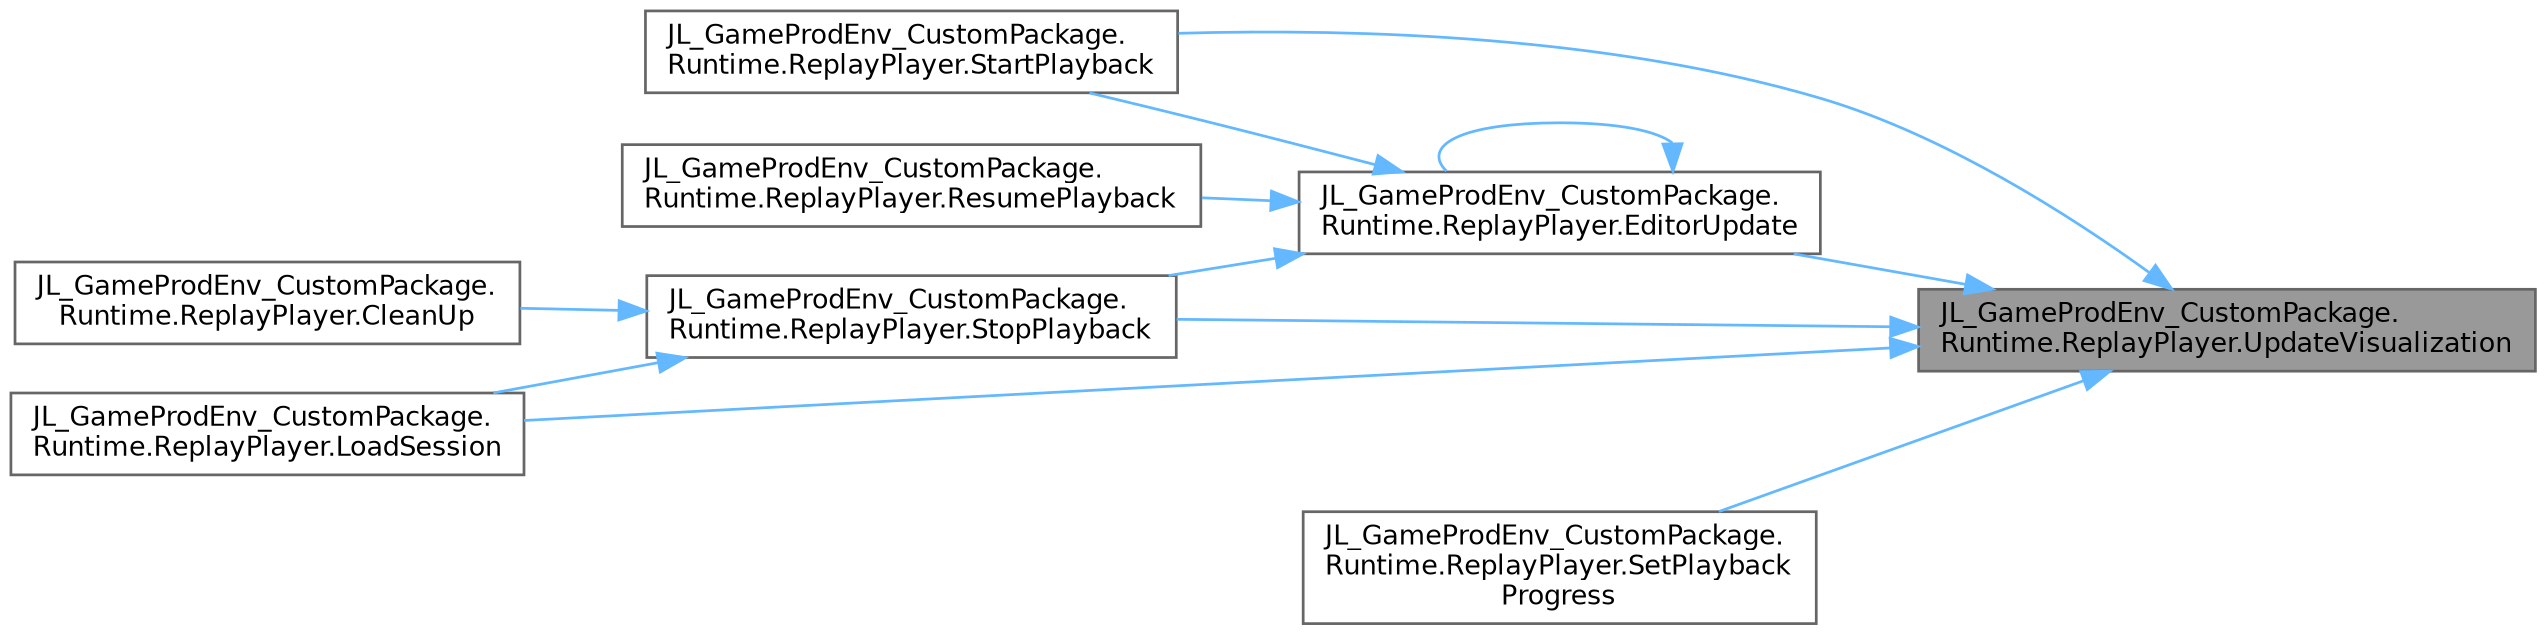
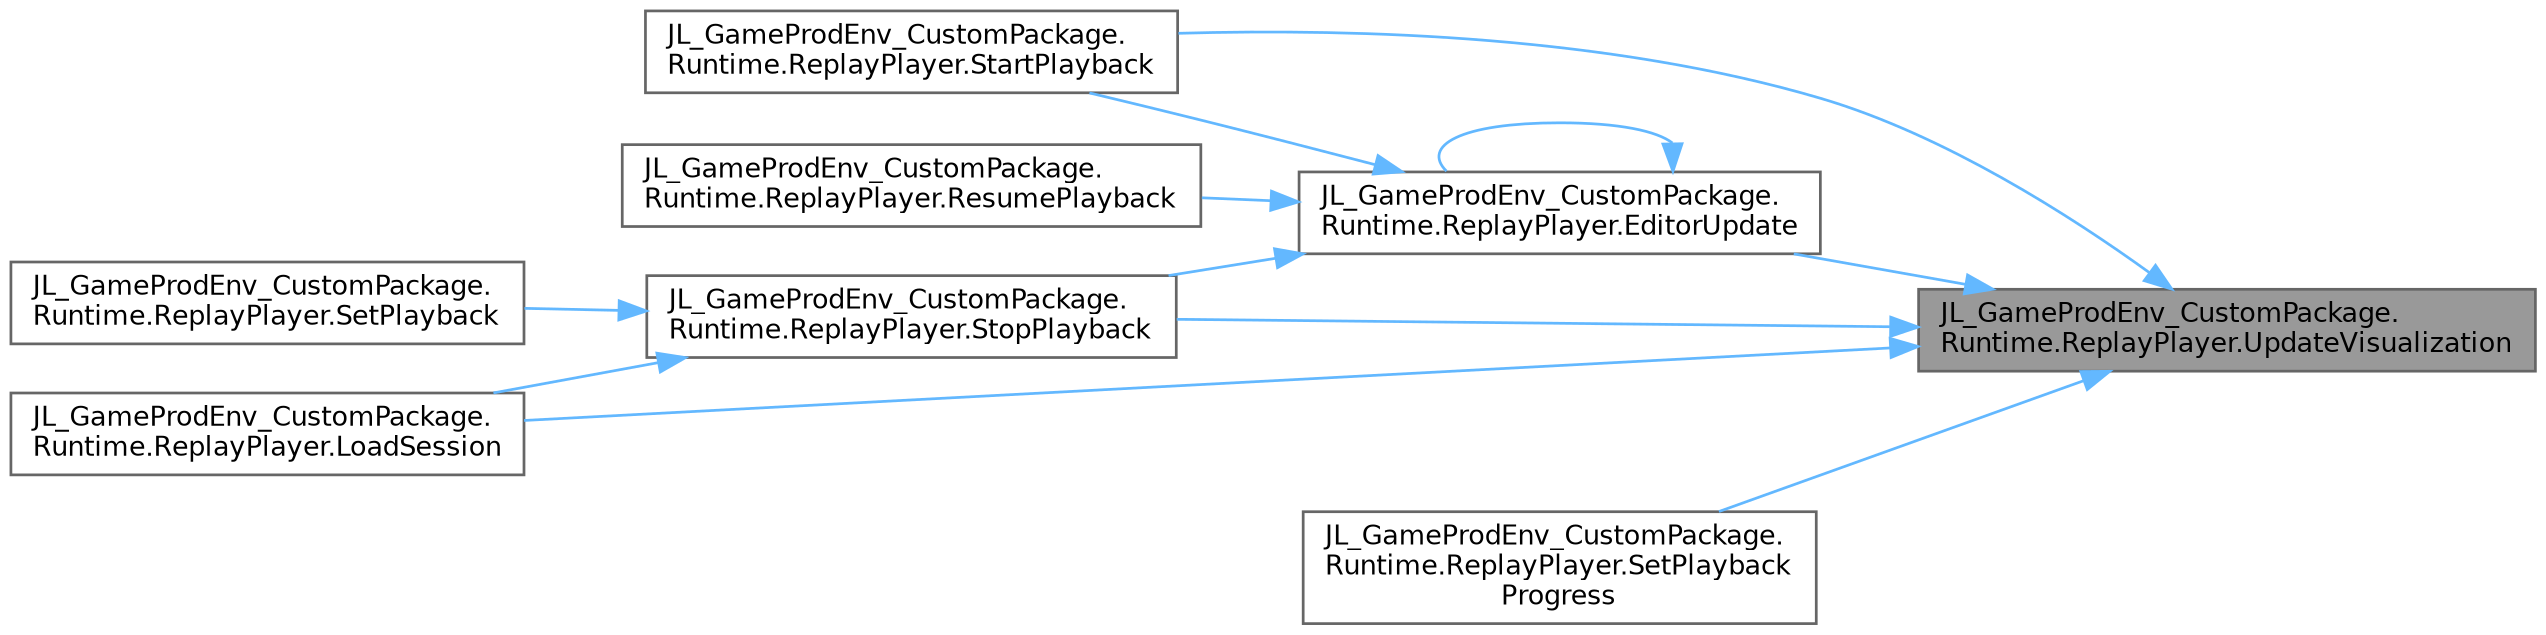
node "JL_GameProdEnv_CustomPackage. Runtime.ReplayPlayer.CleanUp": label "JL_GameProdEnv_CustomPackage. Runtime.ReplayPlayer.CleanUp" -> "JL_GameProdEnv_CustomPackage. Runtime.ReplayPlayer.SetPlayback"
